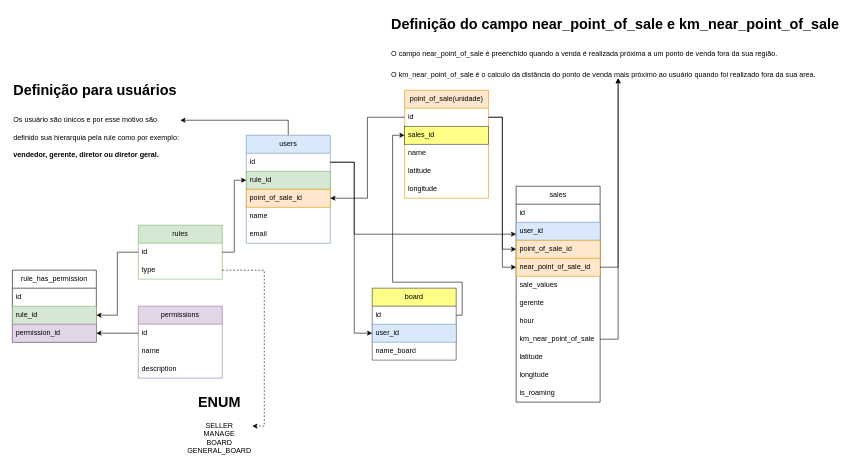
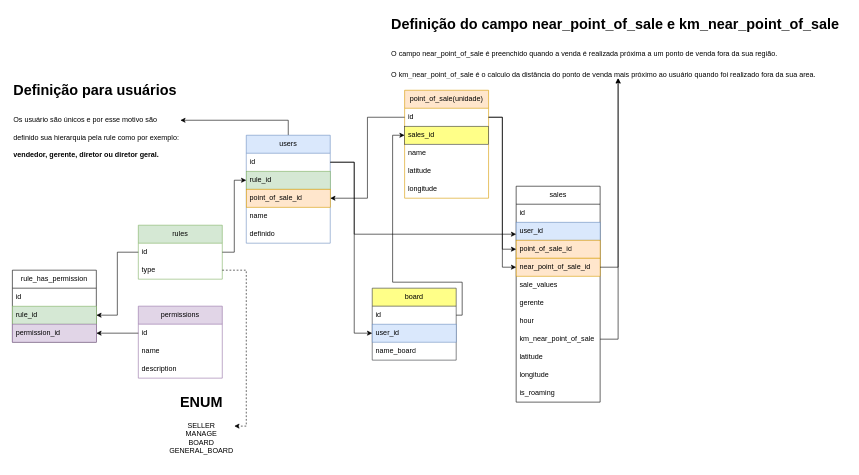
node "email": label "email" -> "definido"
node "ENUM SELLER MANAGE BOARD GENERAL_BOARD": moved (219, 426) -> (201, 426)
